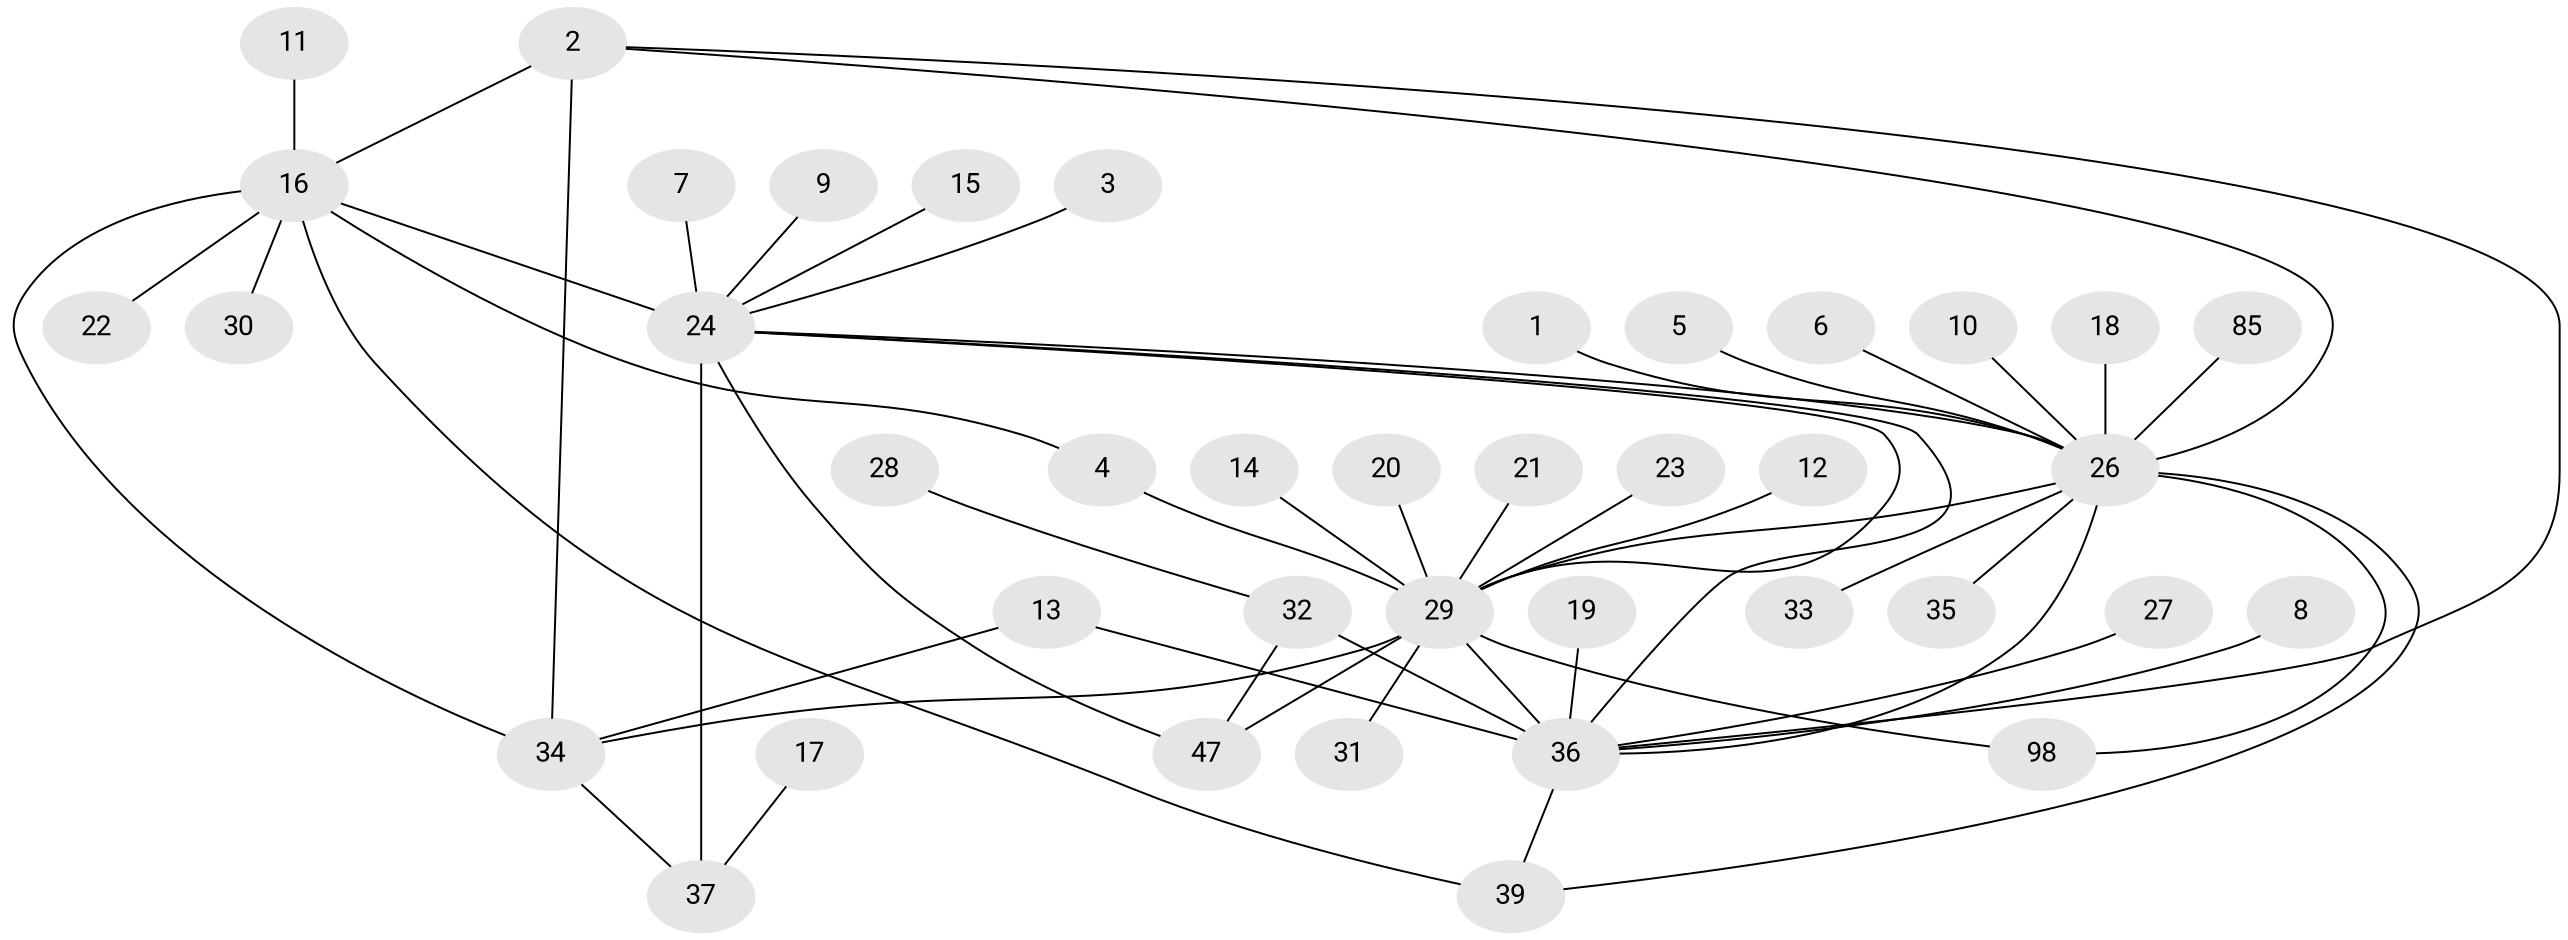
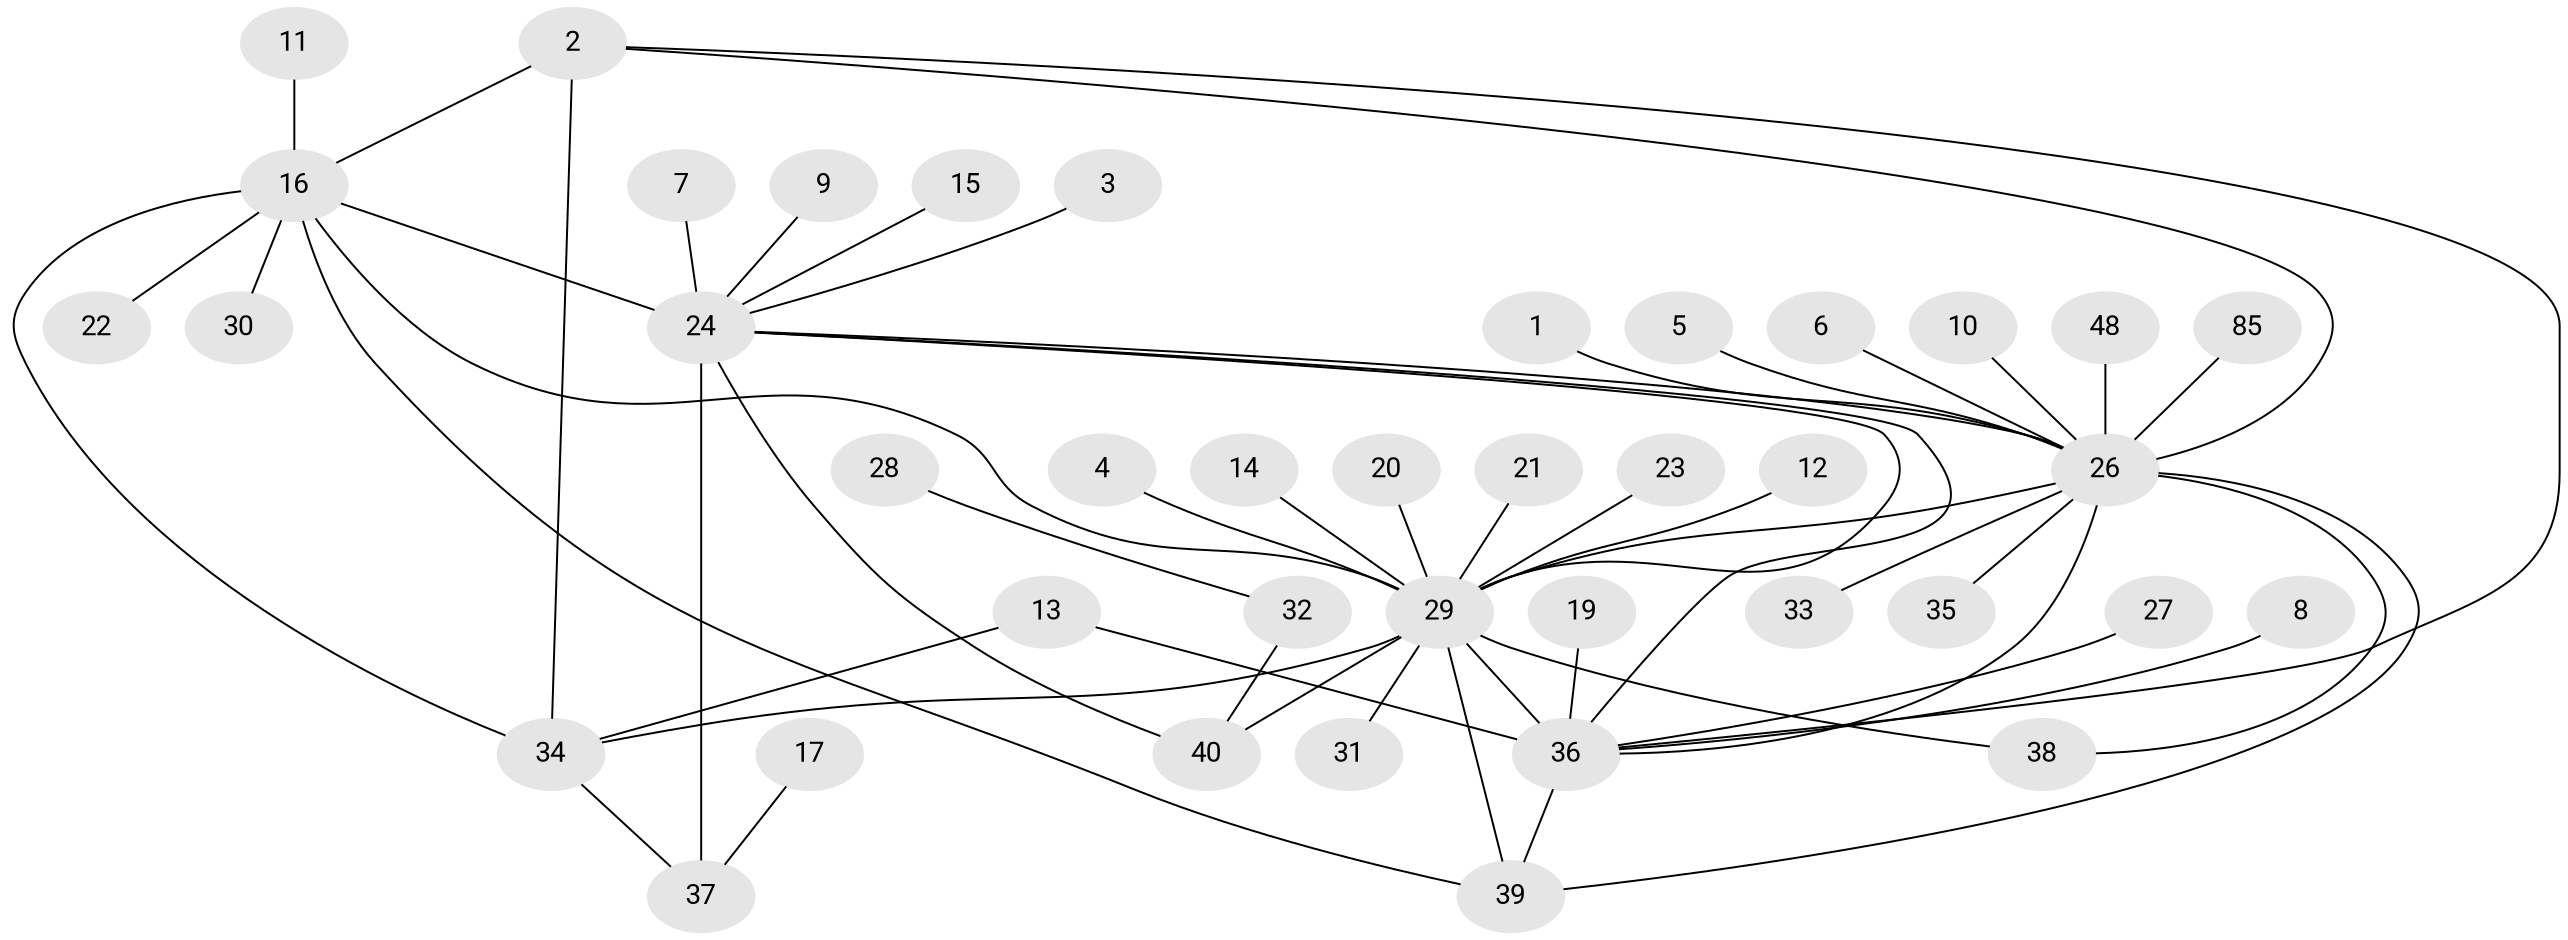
node "18": label "18" -> "48"
edge "16" -- "4": now "16" -- "29"
edge "32" -- "36": removed
node "47": label "47" -> "40"
edge "29" -- "39": added
node "98": label "98" -> "38"
